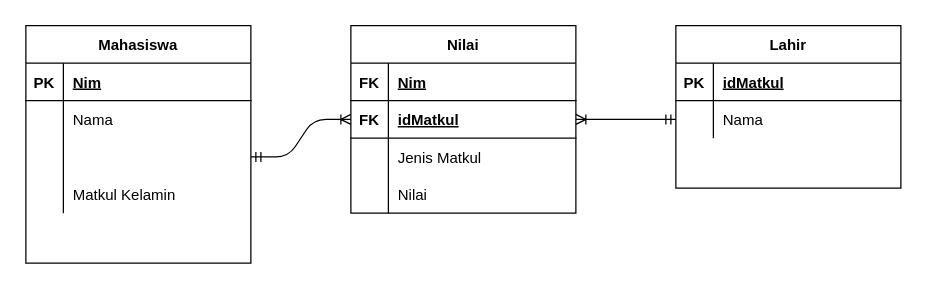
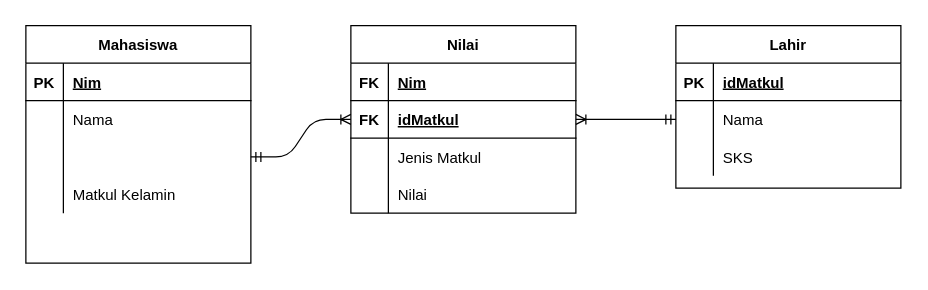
node "SKS": added
